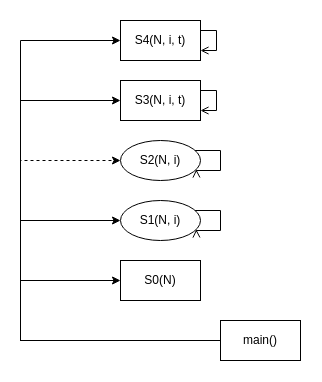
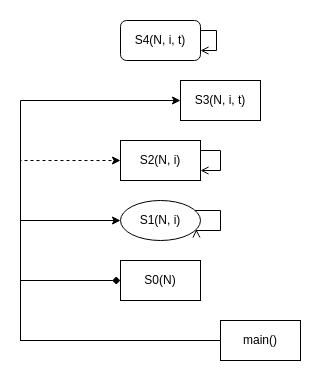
edge "main()" -> "S4(N, i, t)": removed
node "S4(N, i, t)": shape rectangle -> rounded rectangle
node "S3(N, i, t)": moved (161, 101) -> (221, 101)
node "S2(N, i)": shape ellipse -> rectangle
edge "main()" -> "S0(N)": arrowhead classic -> diamond
